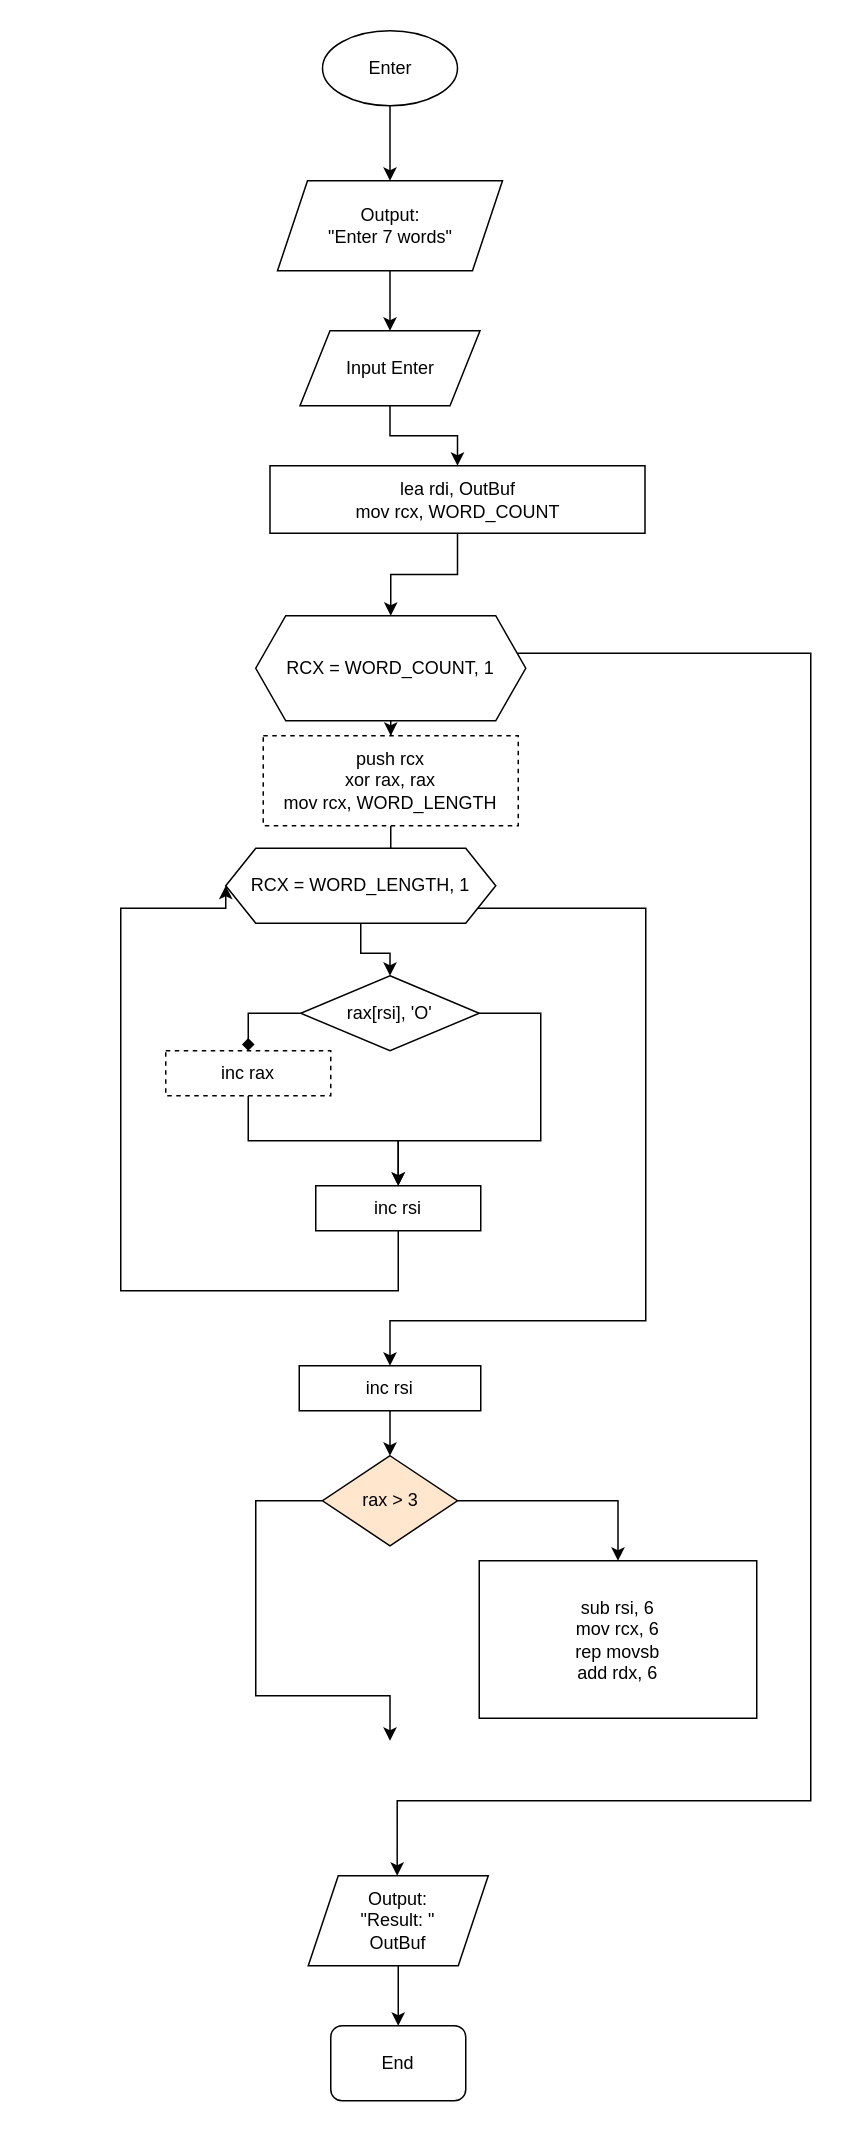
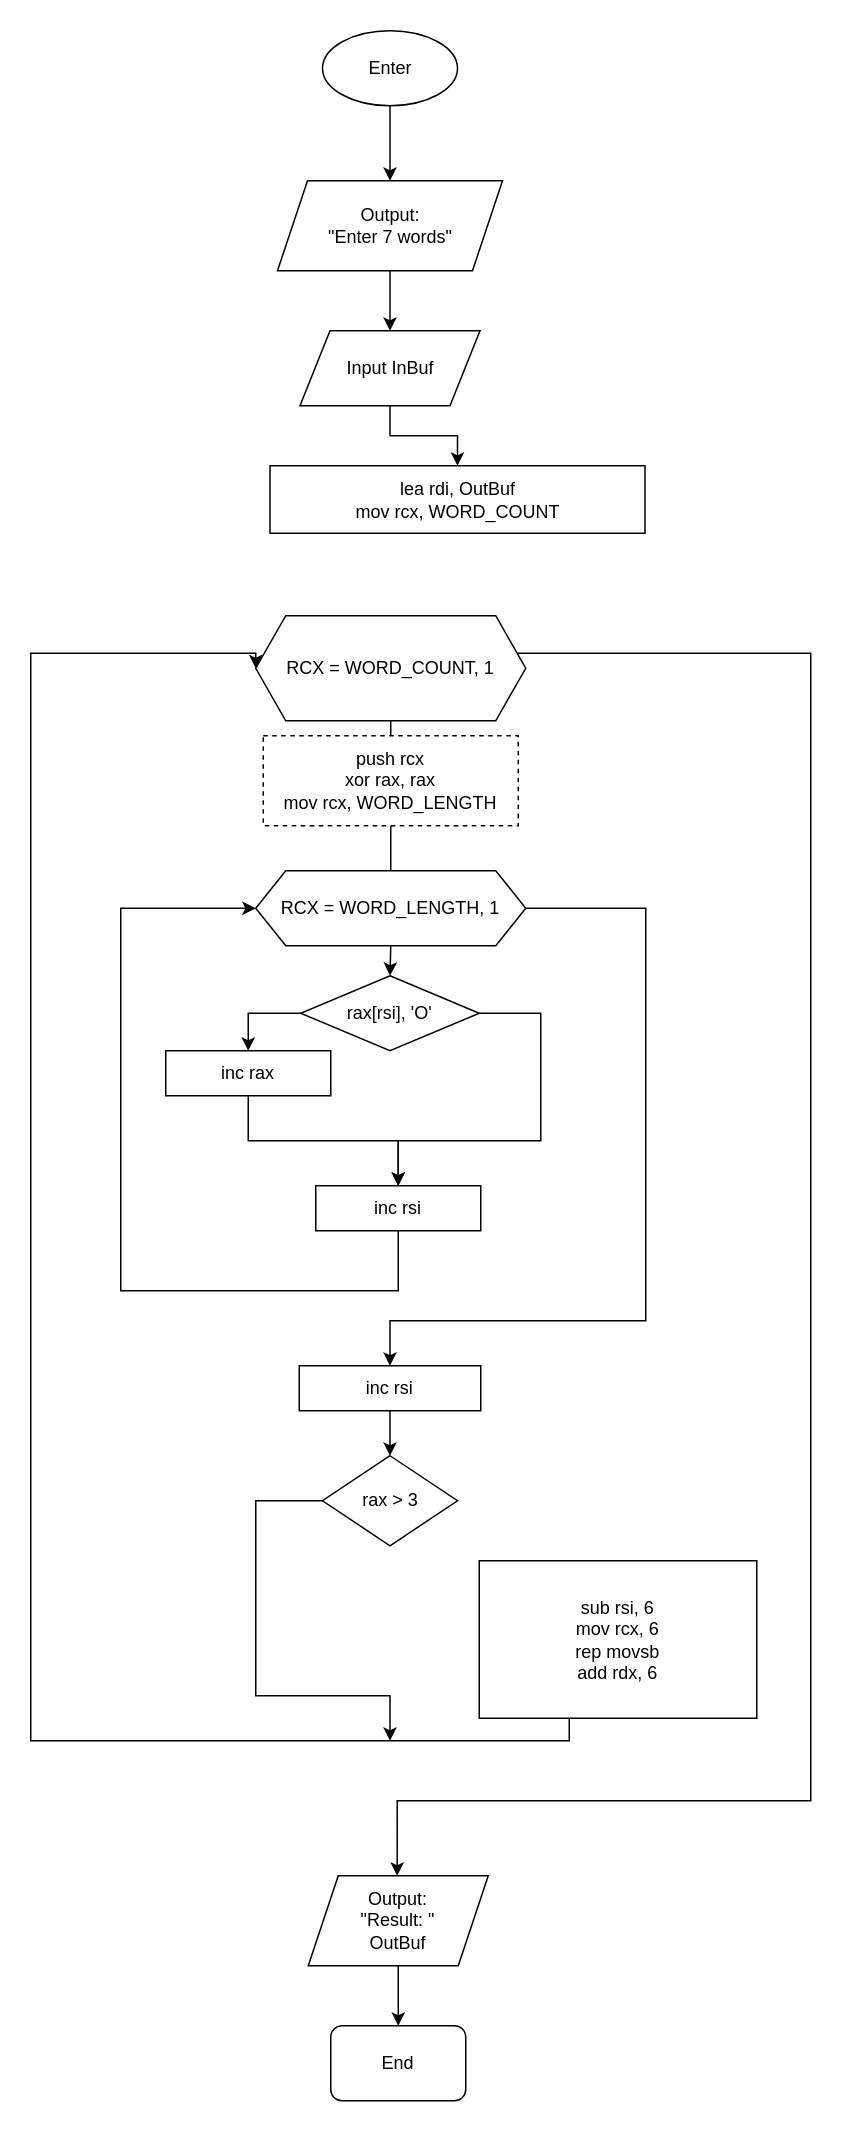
node "Input Enter": label "Input Enter" -> "Input InBuf"
edge "lea rdi, OutBuf mov rcx, WORD_COUNT" -> "RCX = WORD_COUNT, 1": removed
edge "RCX = WORD_COUNT, 1" -> "push rcx xor rax, rax mov rcx, WORD_LENGTH": arrowhead classic -> none
node "RCX = WORD_LENGTH, 1": moved (361, 886) -> (391, 908)
edge "rax[rsi], 'O'" -> "inc rax": arrowhead diamond -> classic
node "inc rax": style dashed -> solid
edge "sub rsi, 6 mov rcx, 6 rep movsb add rdx, 6" -> "RCX = WORD_COUNT, 1": added
node "rax > 3": fillcolor #ffe6cc -> #ffffff
edge "rax > 3" -> "sub rsi, 6 mov rcx, 6 rep movsb add rdx, 6": removed
